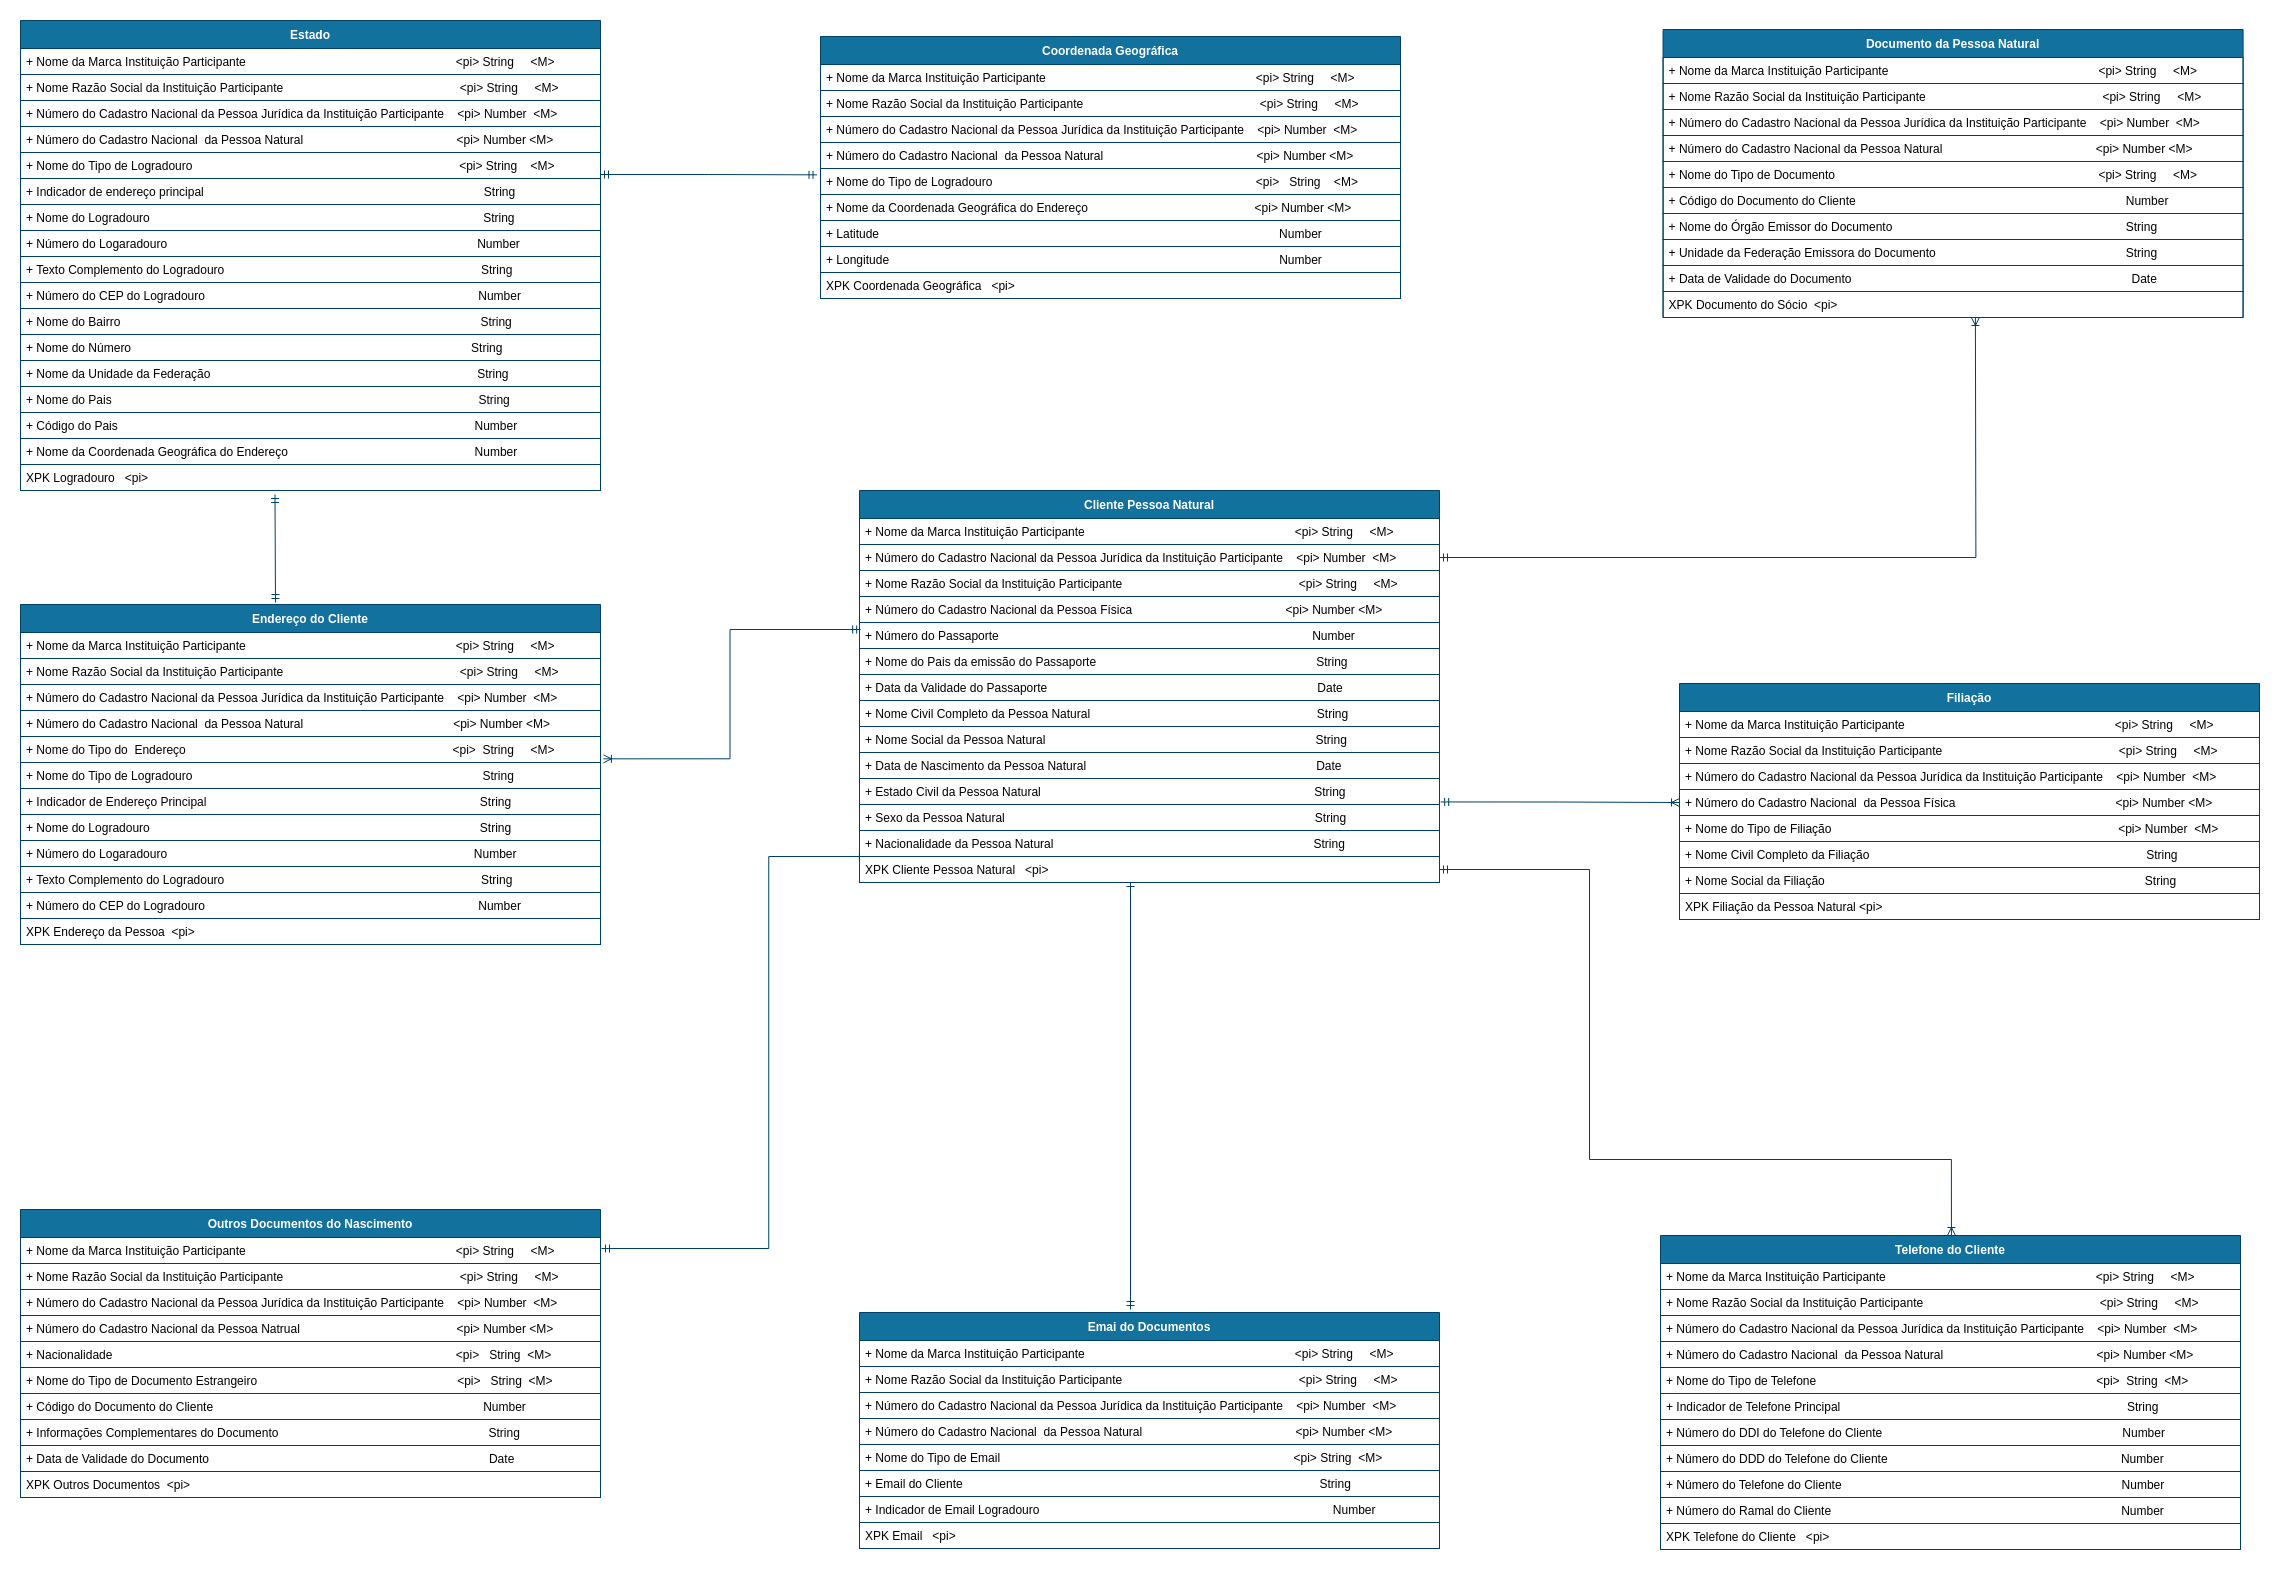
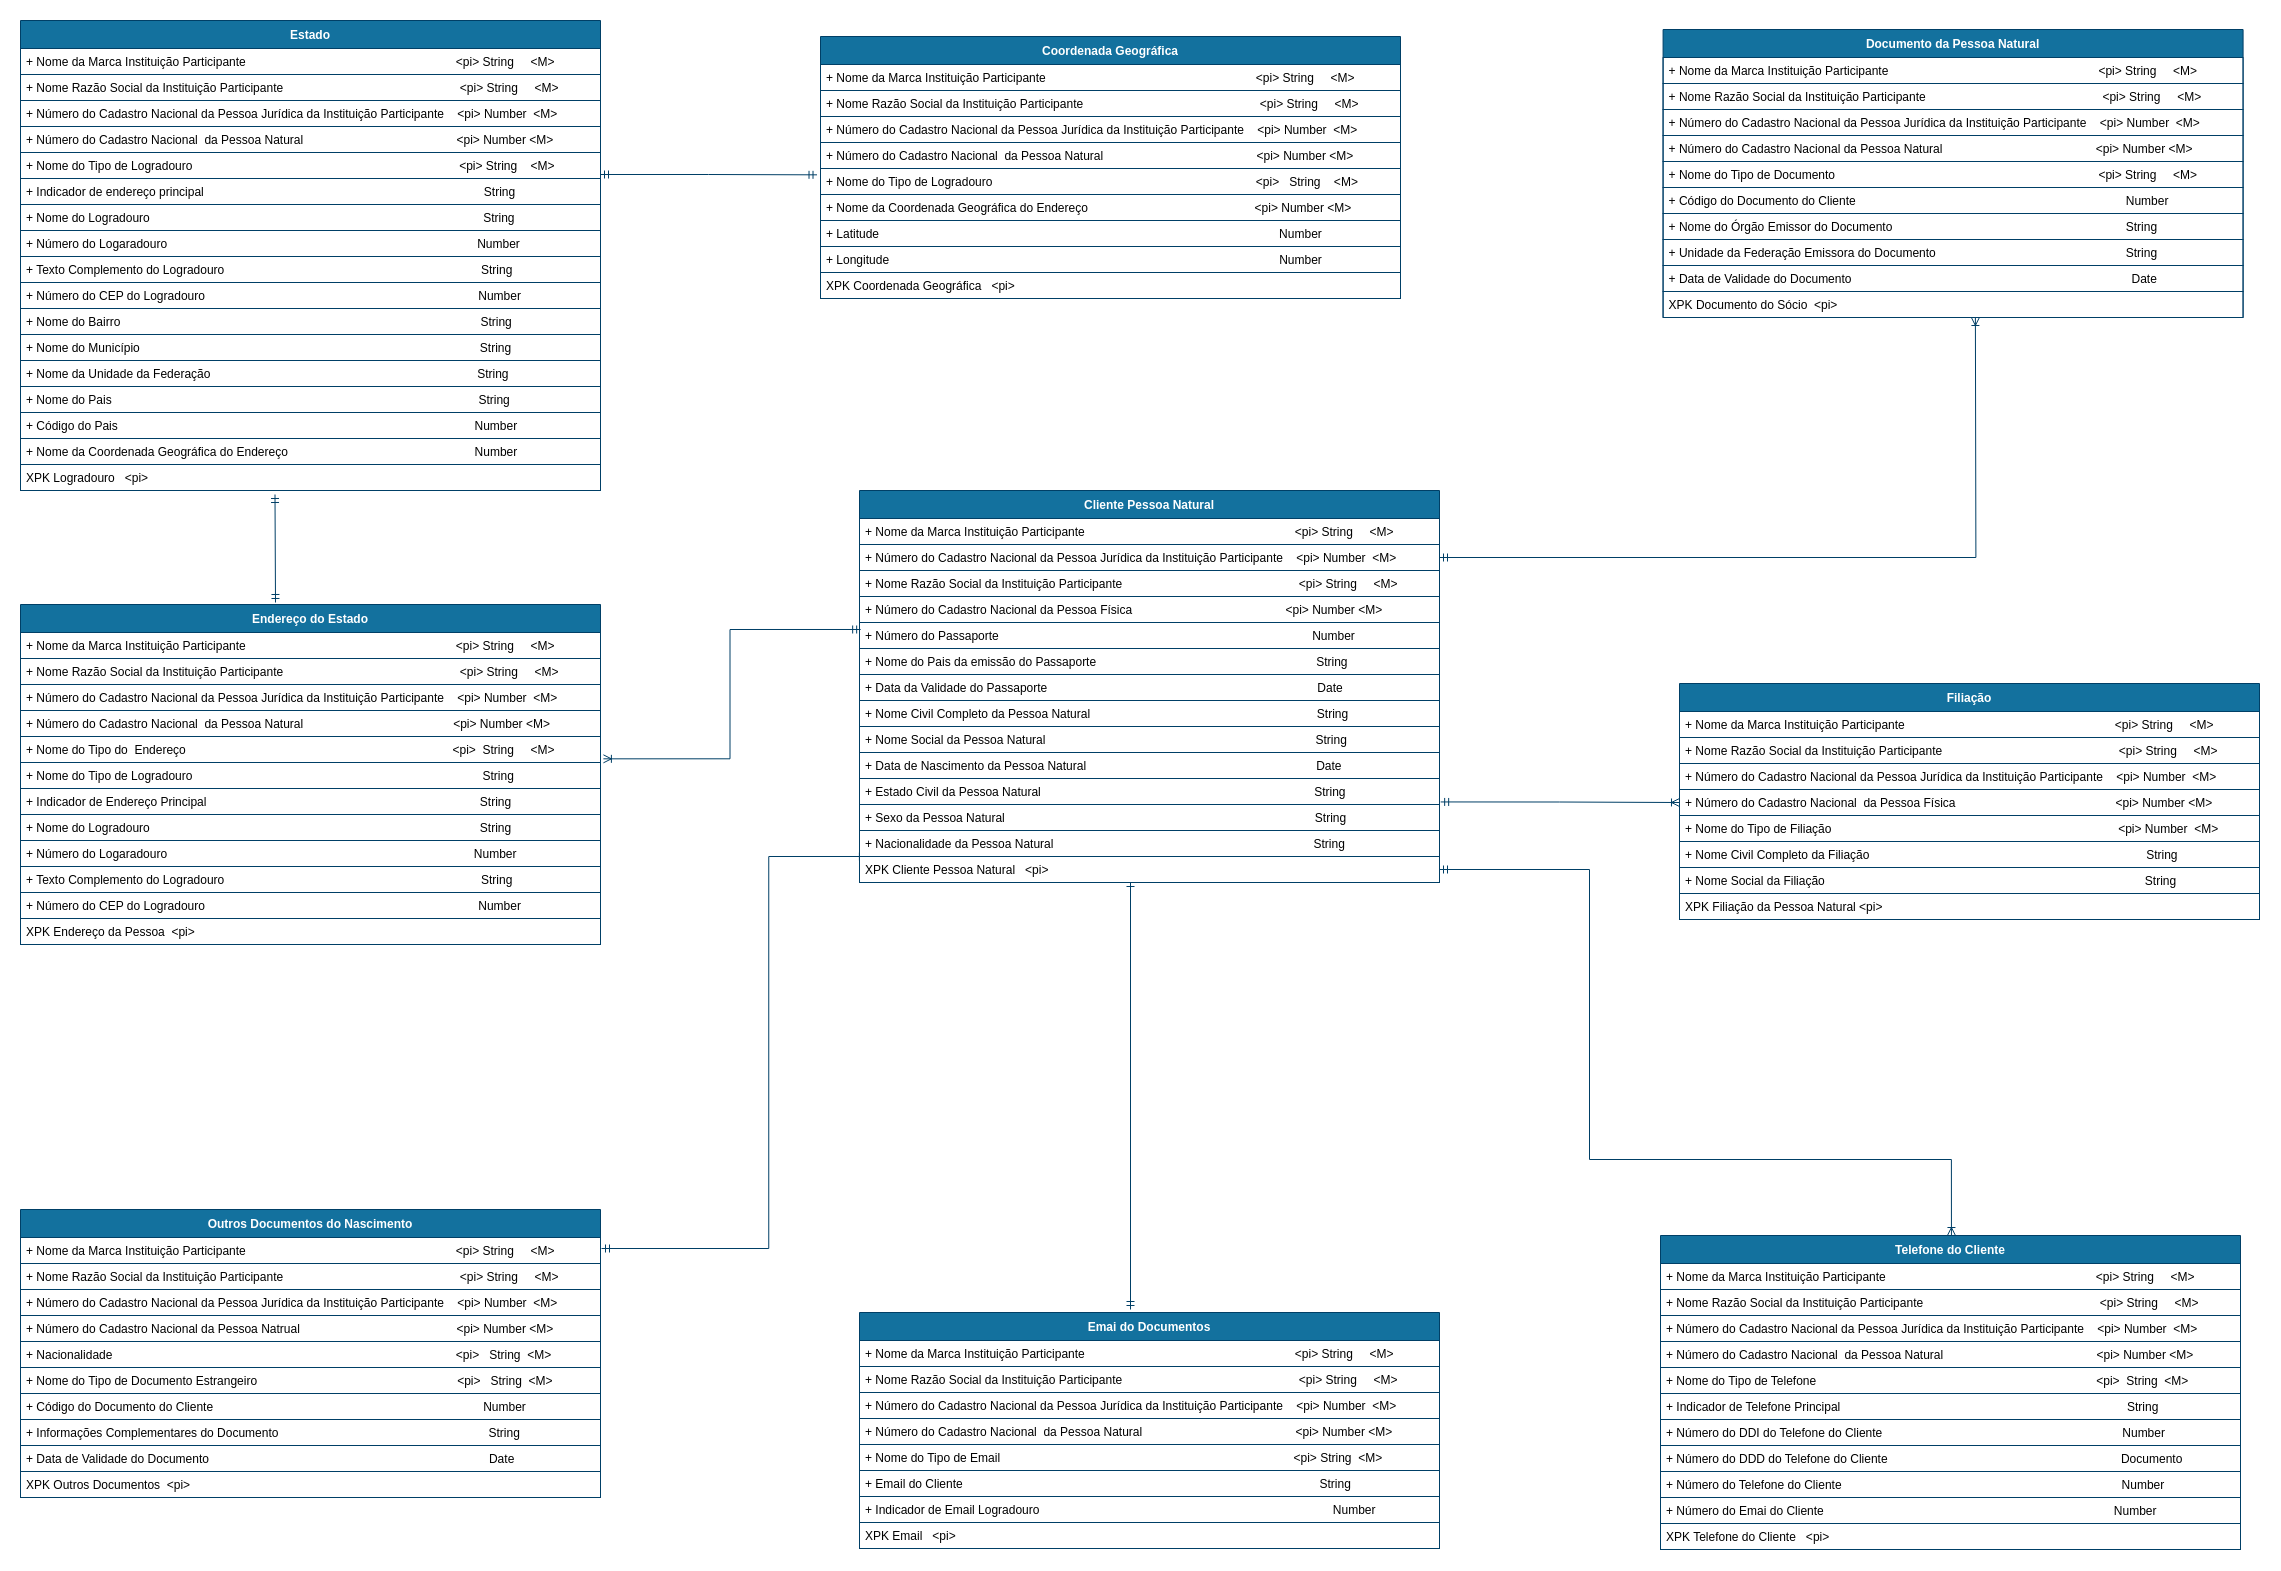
node "+ Nome do Número String": label "+ Nome do Número String" -> "+ Nome do Município String"
node "Endereço do Cliente": label "Endereço do Cliente" -> "Endereço do Estado"
node "+ Número do DDD do Telefone do Cliente Number": label "+ Número do DDD do Telefone do Cliente Number" -> "+ Número do DDD do Telefone do Cliente Documento"
node "+ Número do Ramal do Cliente Number": label "+ Número do Ramal do Cliente Number" -> "+ Número do Emai do Cliente Number"
